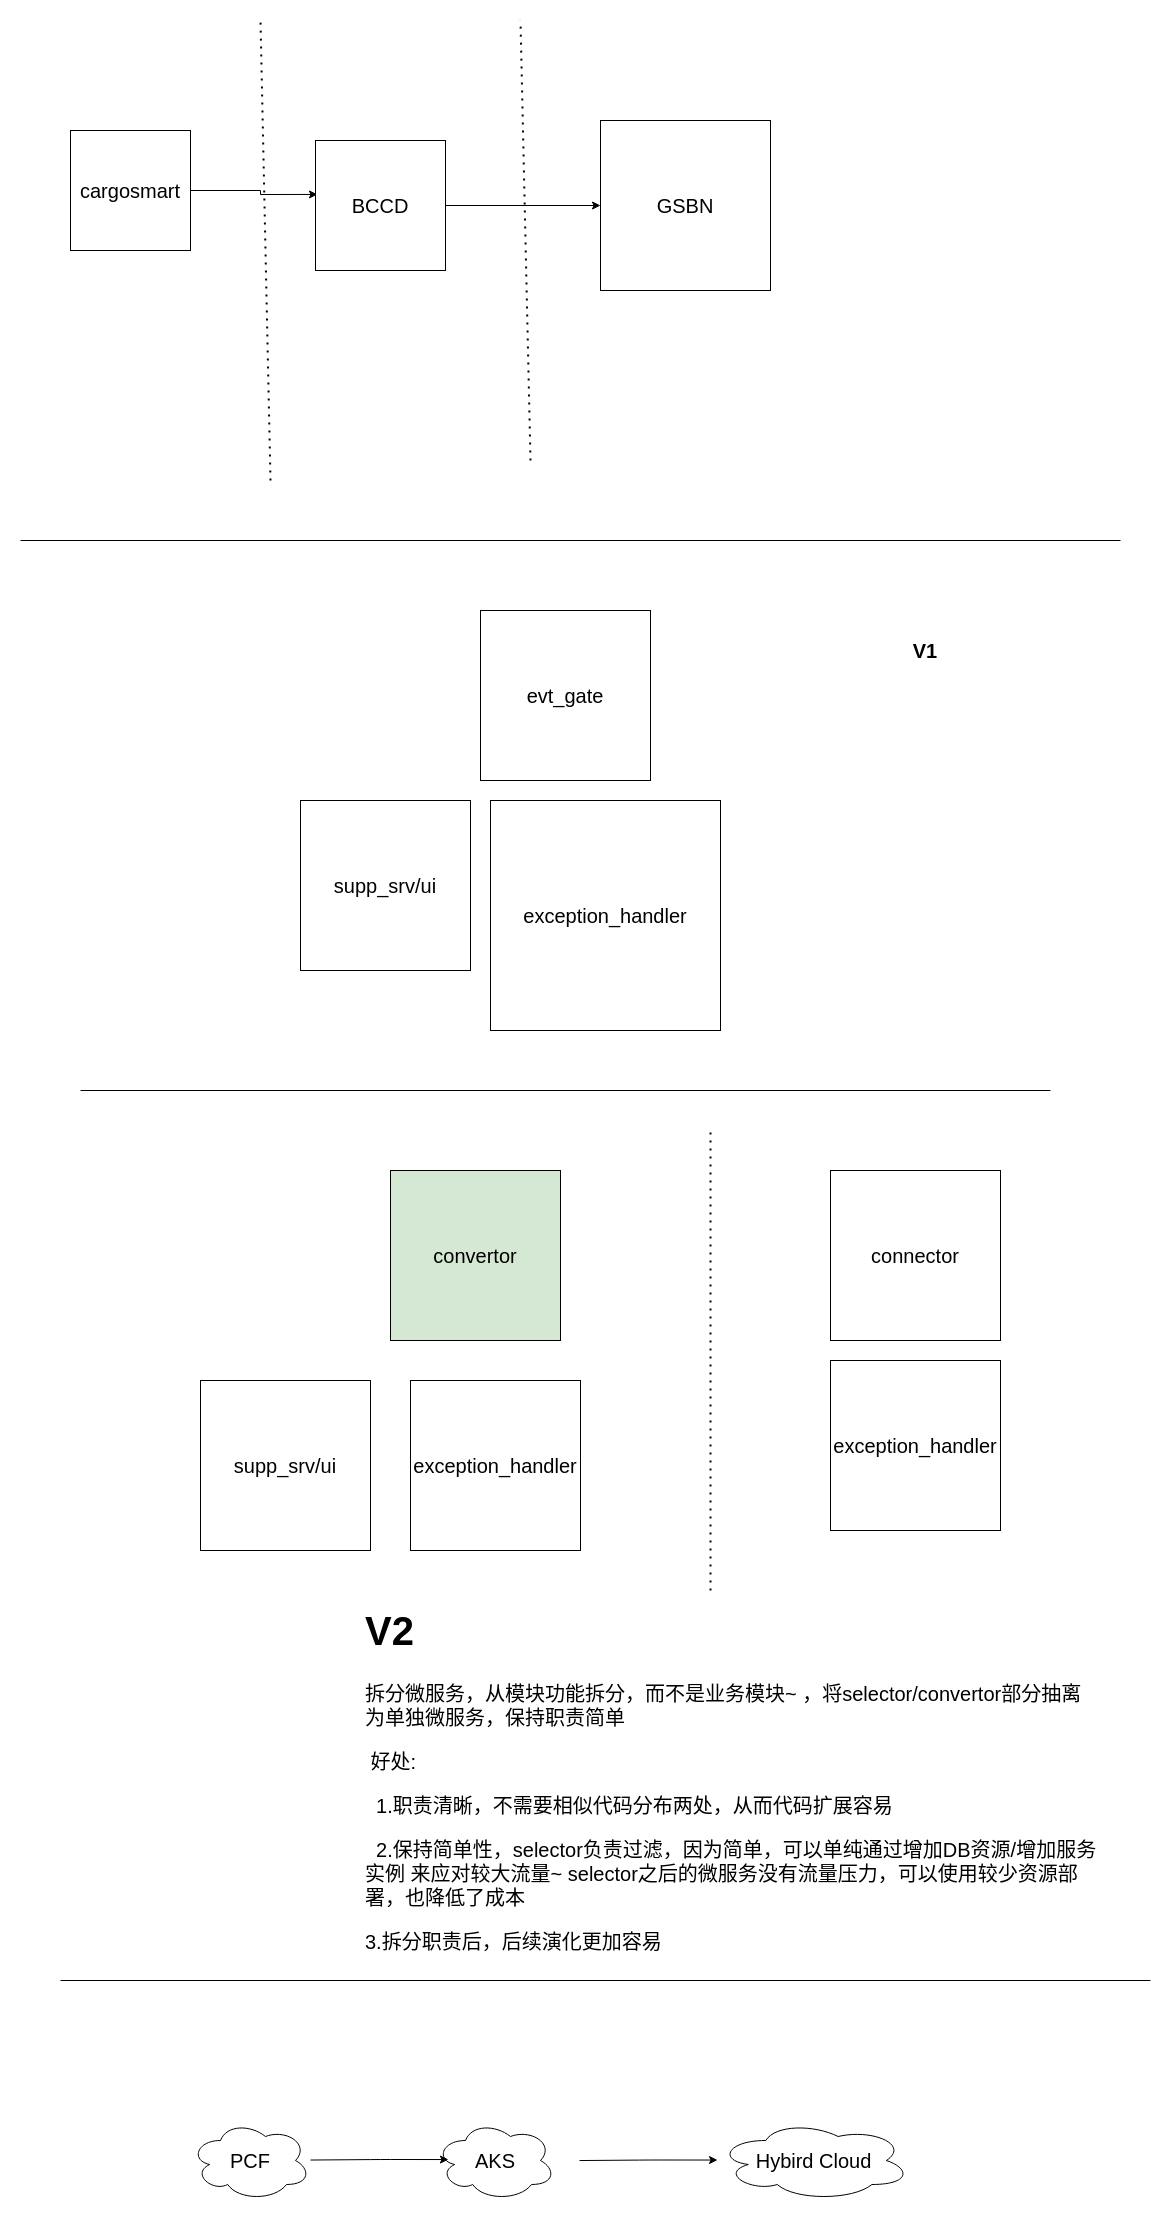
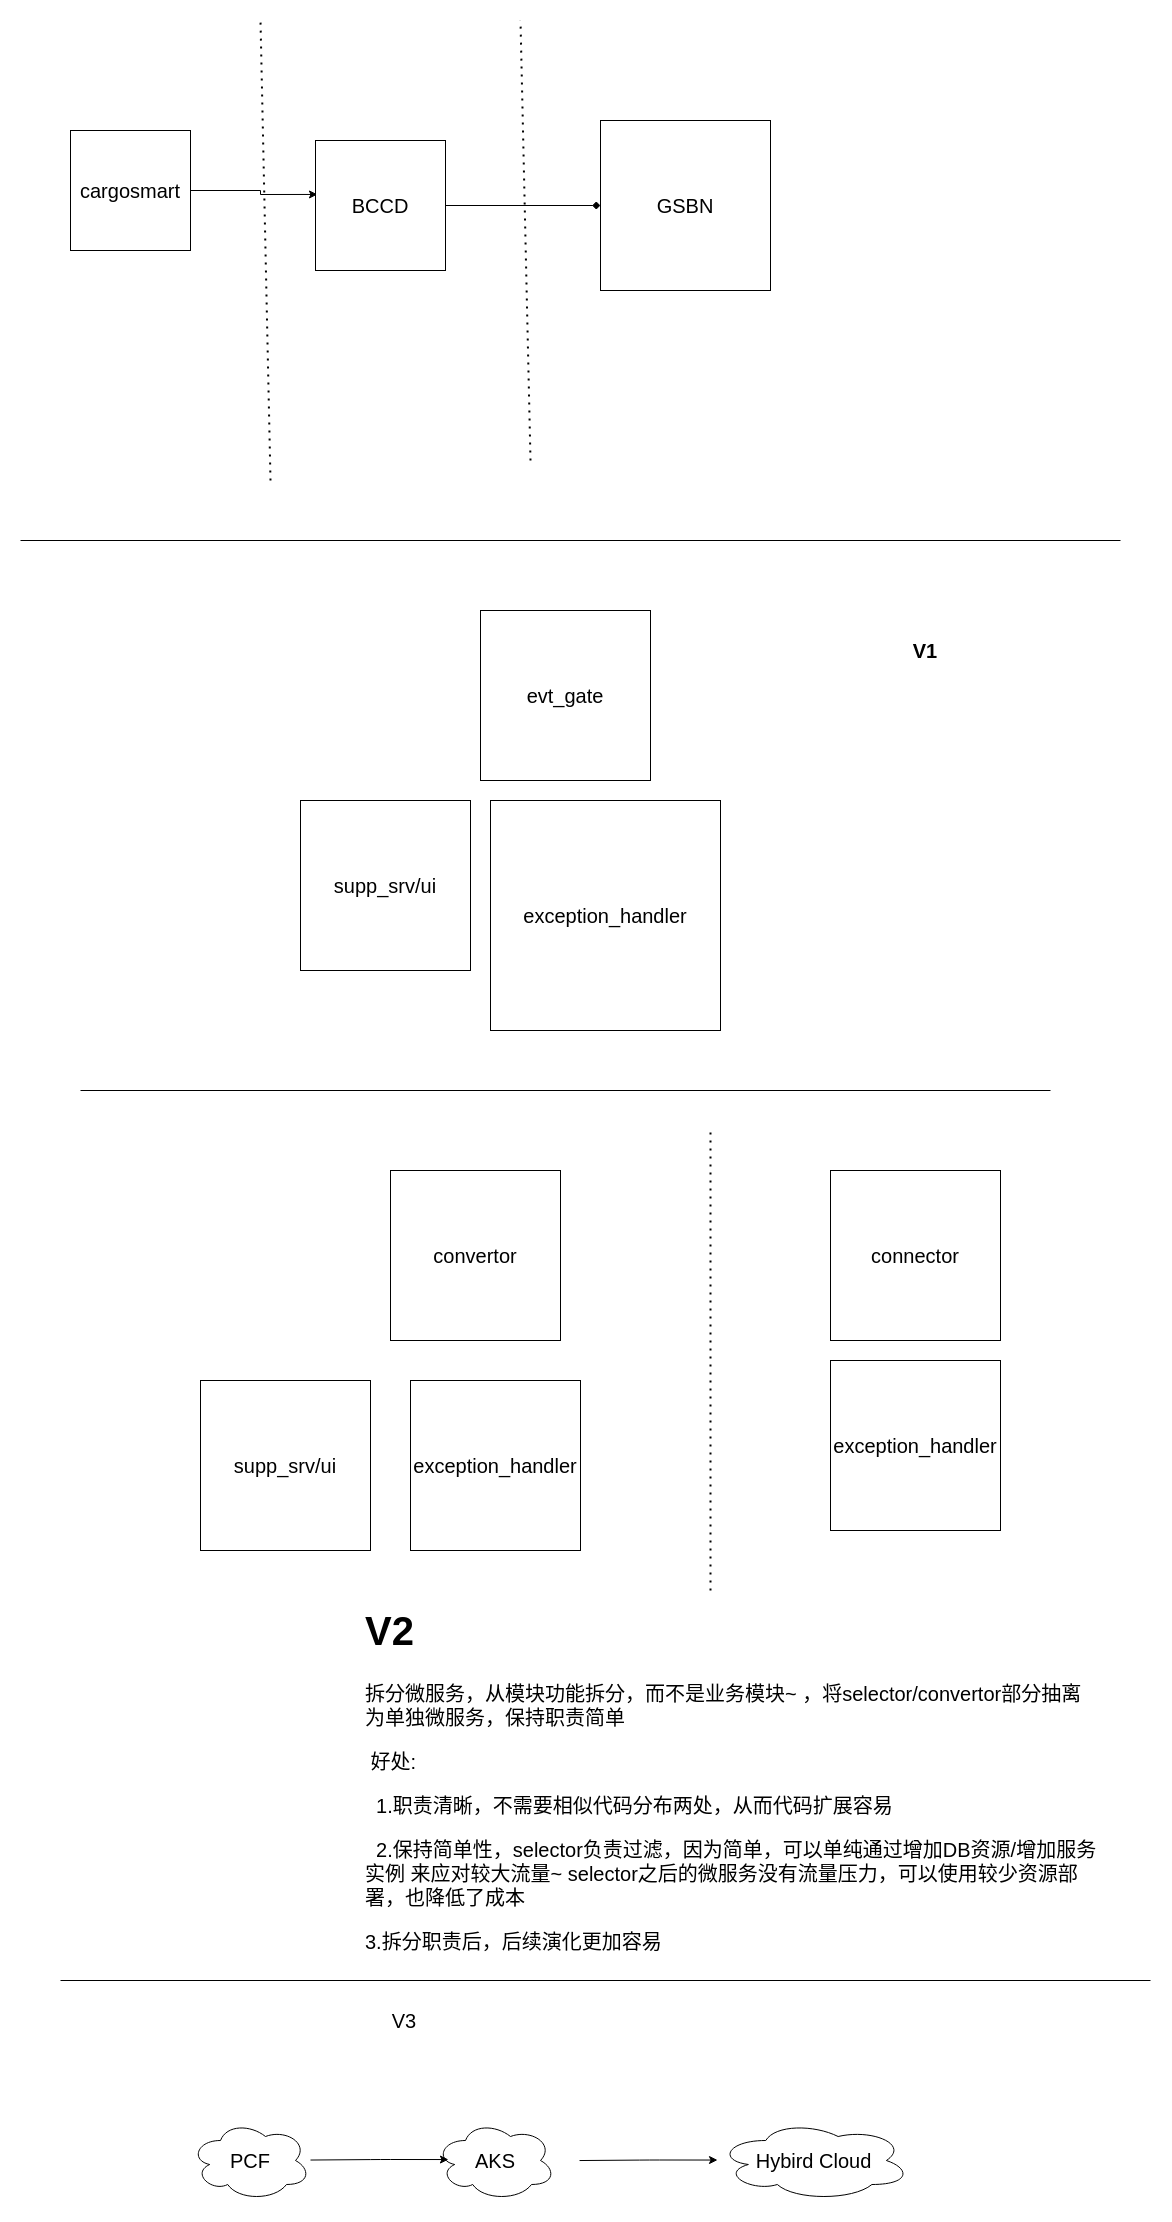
edge "BCCD" -> "GSBN": arrowhead classic -> diamond
node "convertor": fillcolor #d5e8d4 -> #ffffff
node "V3": added
